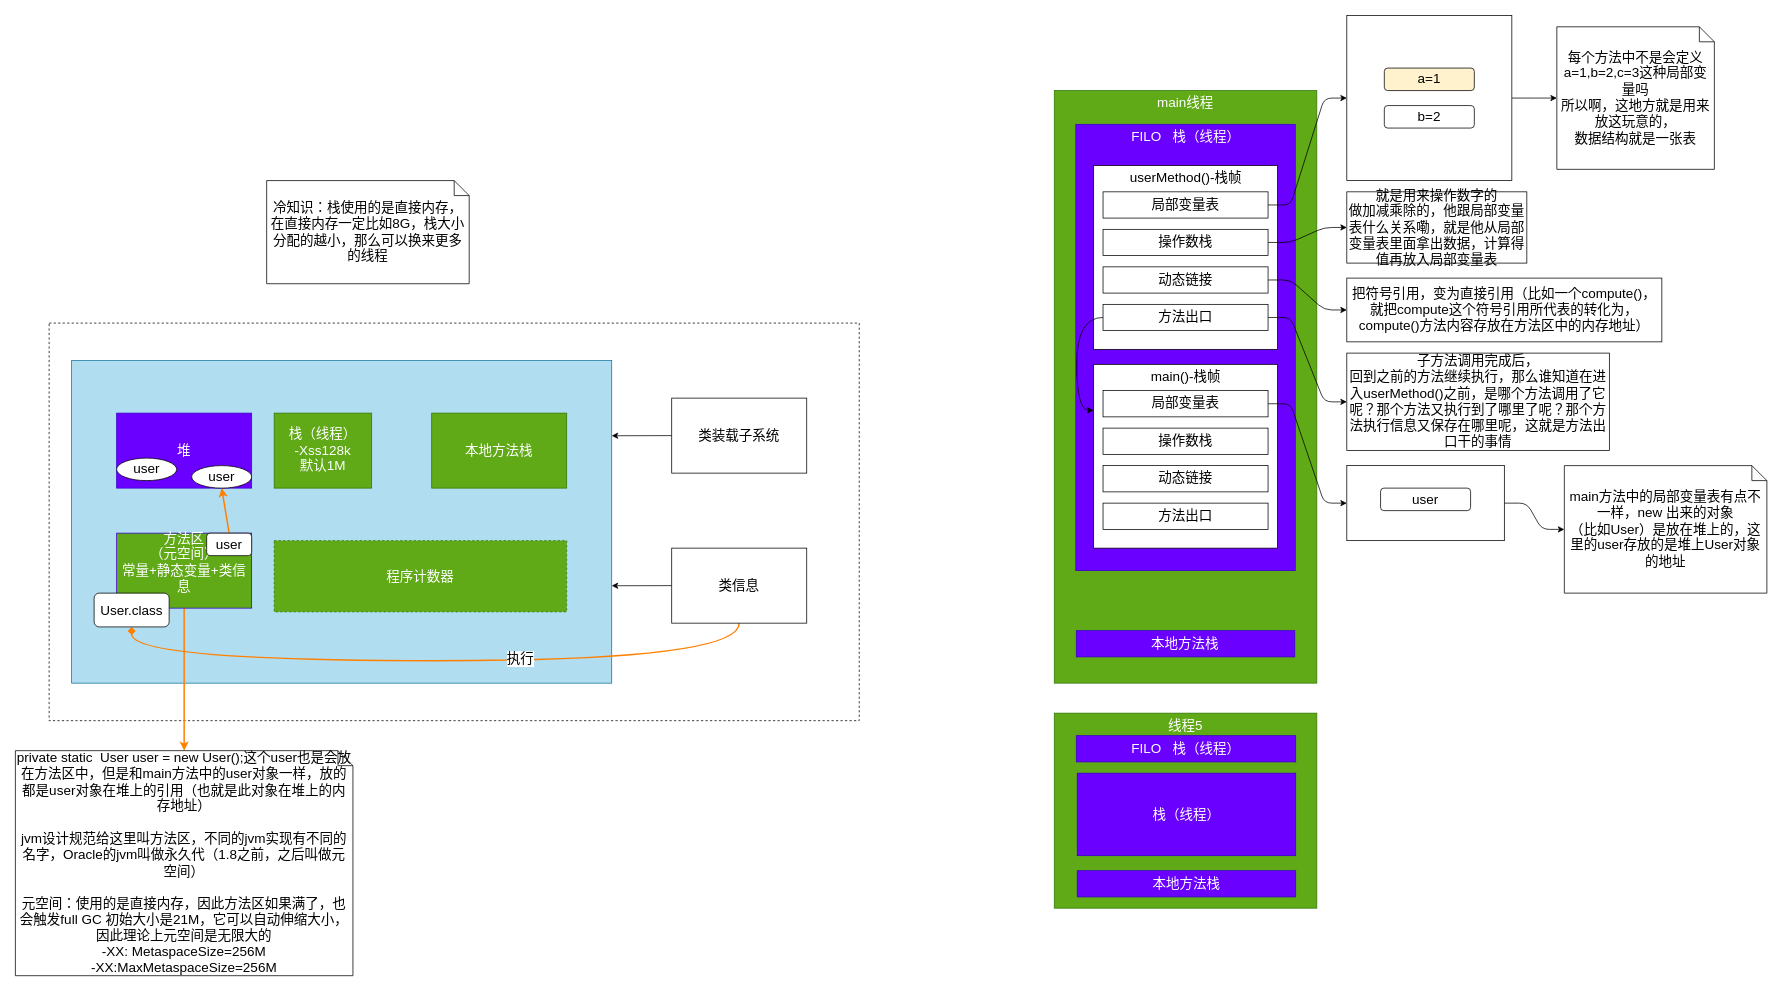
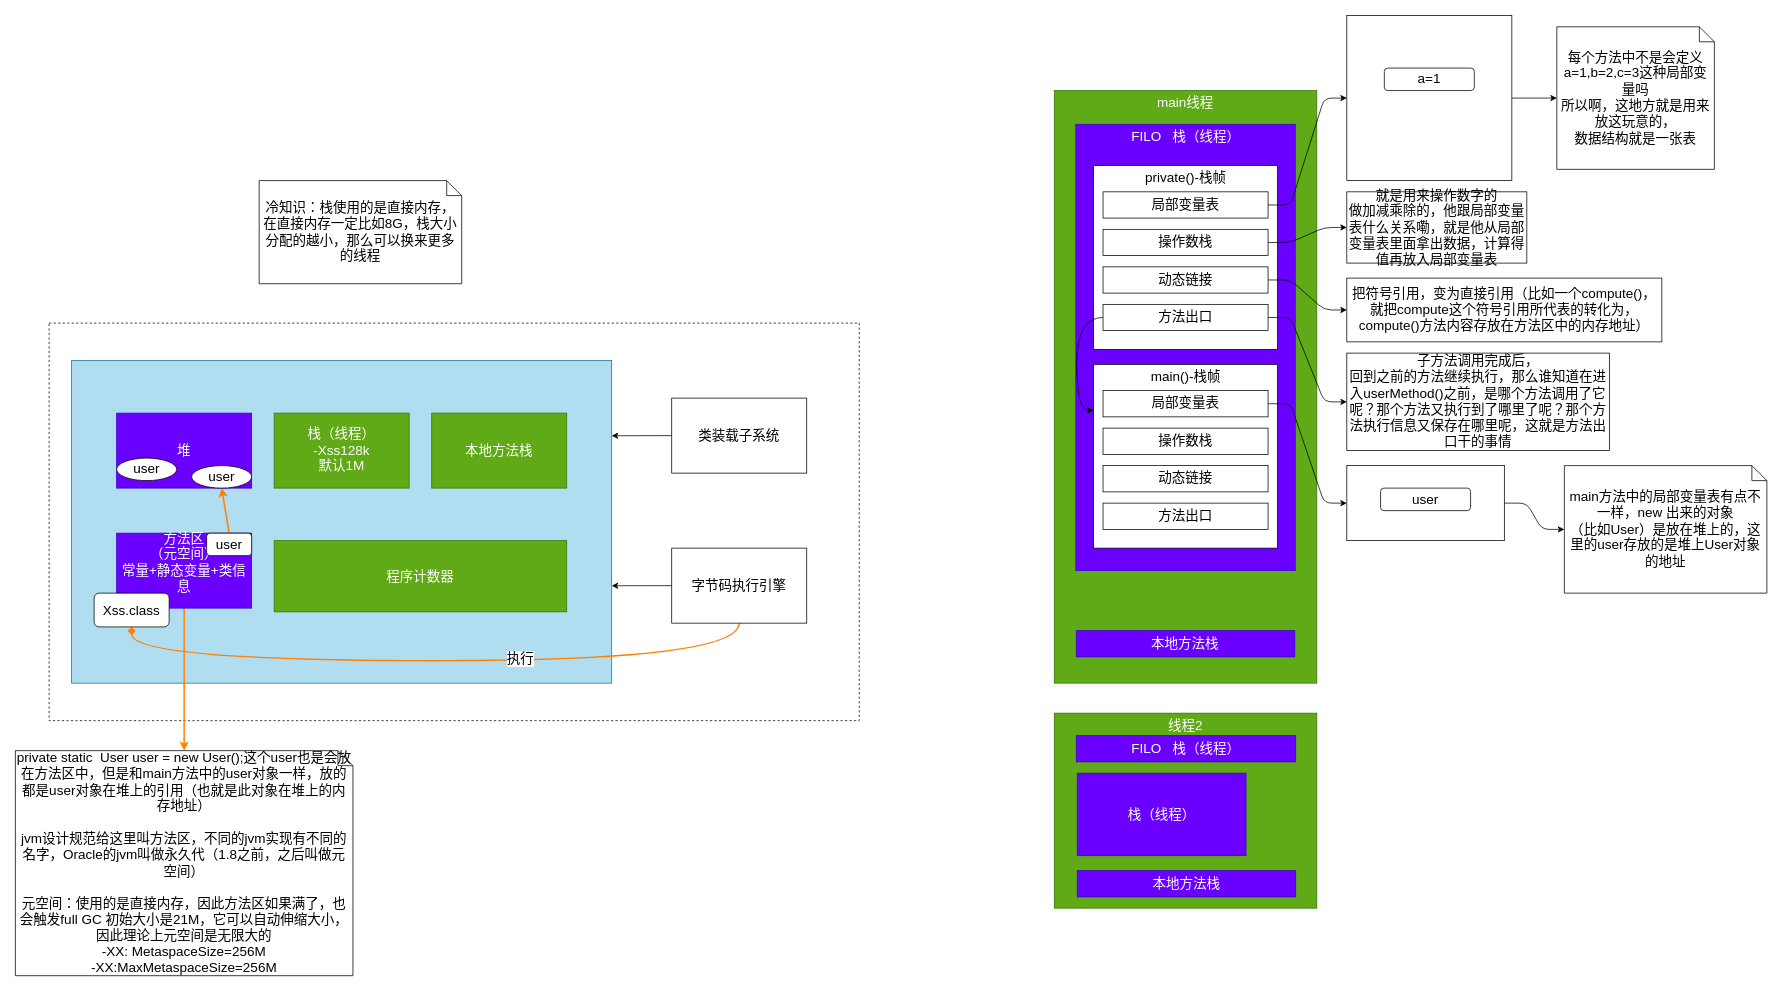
node "a=1": fillcolor #fff2cc -> #ffffff
node "b=2": removed
node "userMethod()-栈帧": label "userMethod()-栈帧" -> "private()-栈帧"
node "冷知识：栈使用的是直接内存，在直接内存一定比如8G，栈大小分配的越小，那么可以换来更多的线程": moved (368, 232) -> (360, 232)
node "栈（线程） -Xss128k 默认1M": size 98x75 -> 135x75
node "方法区 （元空间） 常量+静态变量+类信息": fillcolor #60a917 -> #6a00ff
node "程序计数器": style dashed -> solid
node "类信息": label "类信息" -> "字节码执行引擎"
node "User.class": label "User.class" -> "Xss.class"
node "线程5": label "线程5" -> "线程2"
node "栈（线程）": size 218x83 -> 169x83
